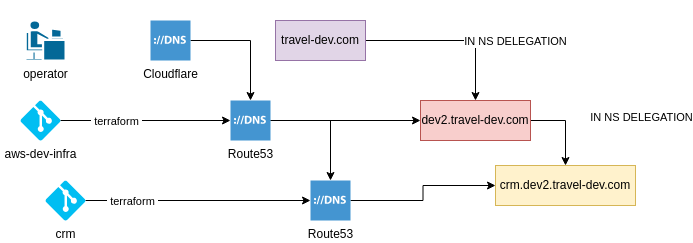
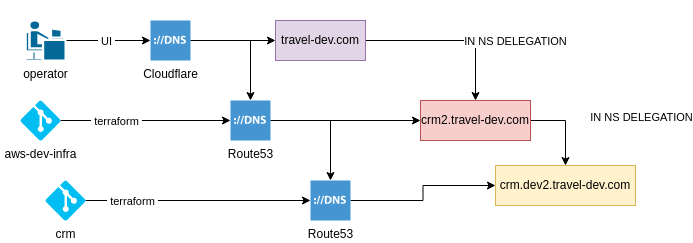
edge "operator" -> "Cloudflare": added, label "UI"
edge "Cloudflare" -> "travel-dev.com": added
node "dev2.travel-dev.com": label "dev2.travel-dev.com" -> "crm2.travel-dev.com"
